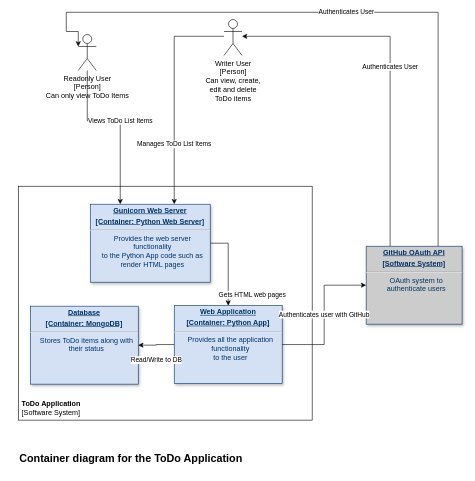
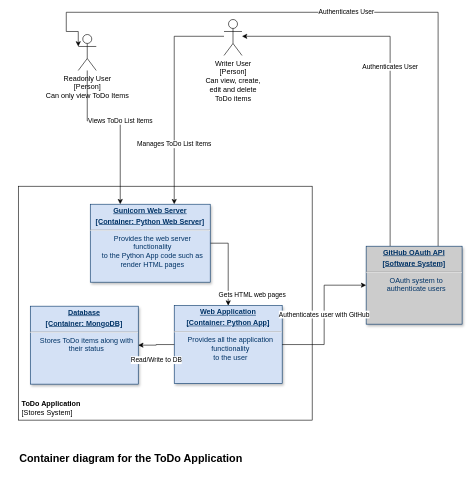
node "ToDo Application [Software System]": label "ToDo Application [Software System]" -> "ToDo Application [Stores System]"
